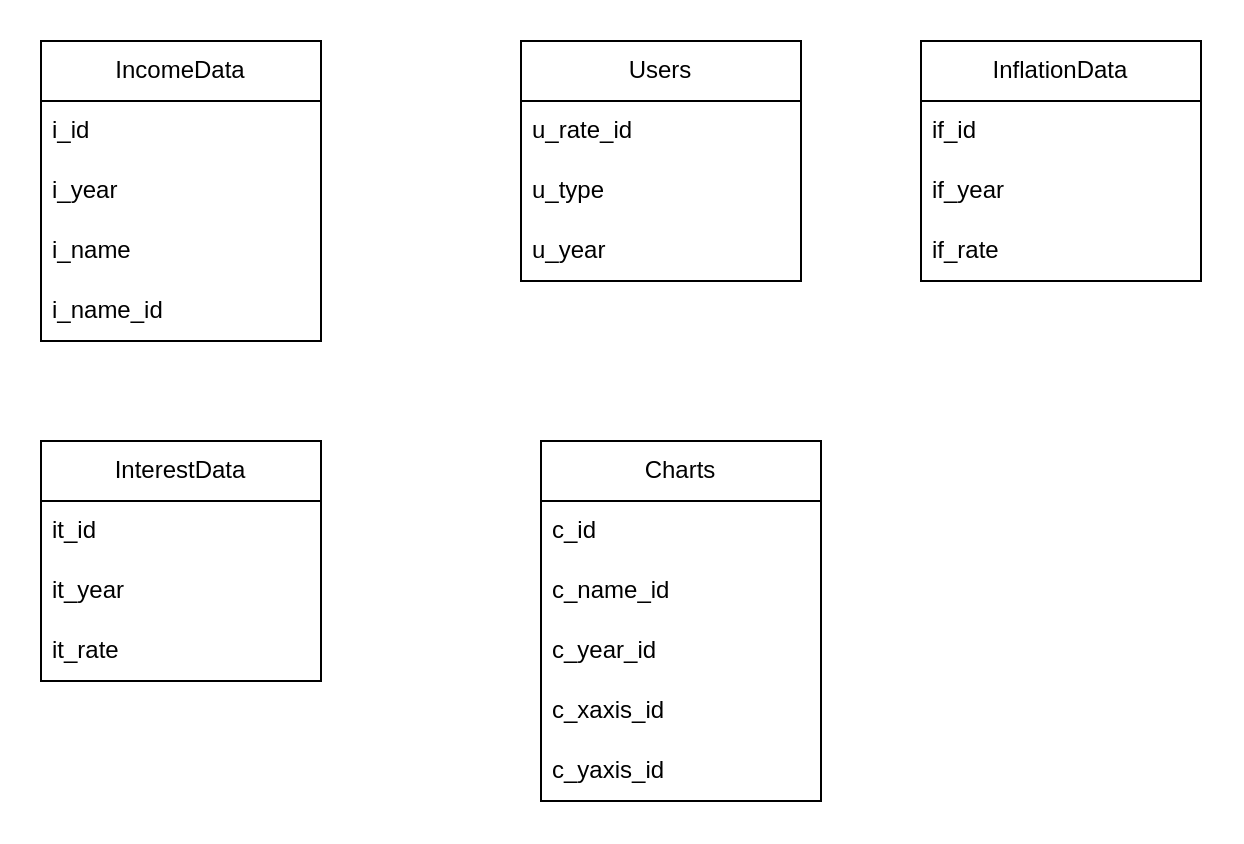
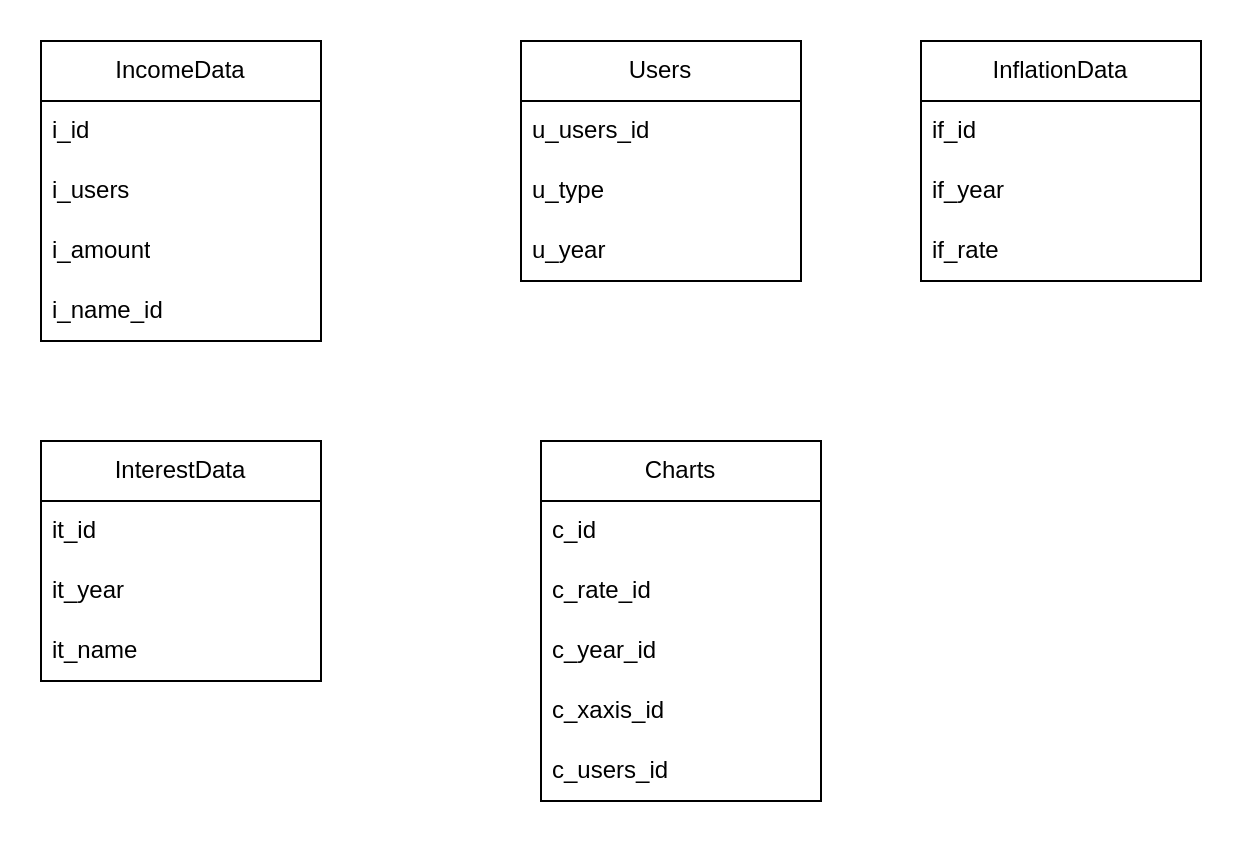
node "u_rate_id": label "u_rate_id" -> "u_users_id"
node "i_year": label "i_year" -> "i_users"
node "i_name": label "i_name" -> "i_amount"
node "c_name_id": label "c_name_id" -> "c_rate_id"
node "it_rate": label "it_rate" -> "it_name"
node "c_yaxis_id": label "c_yaxis_id" -> "c_users_id"
